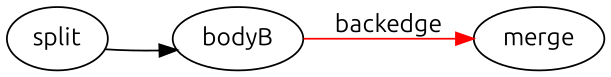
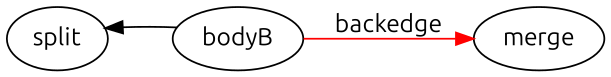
edge "split" -> "bodyB": reversed
